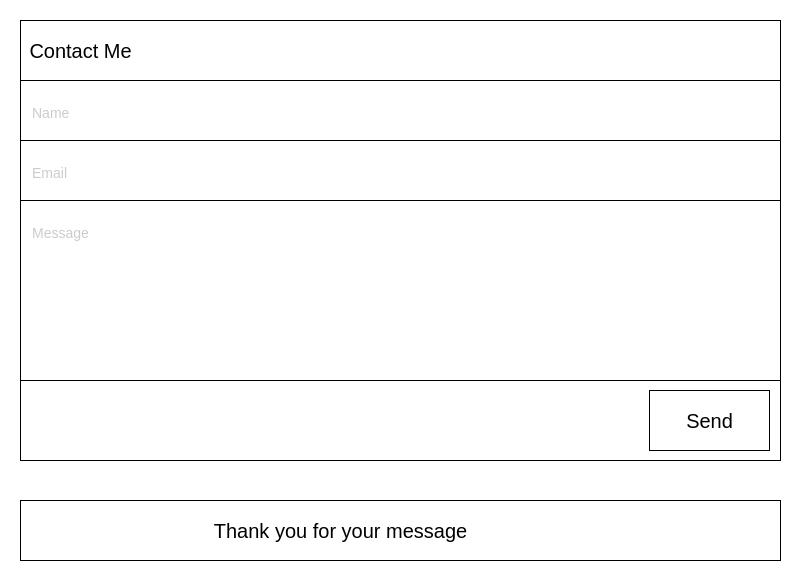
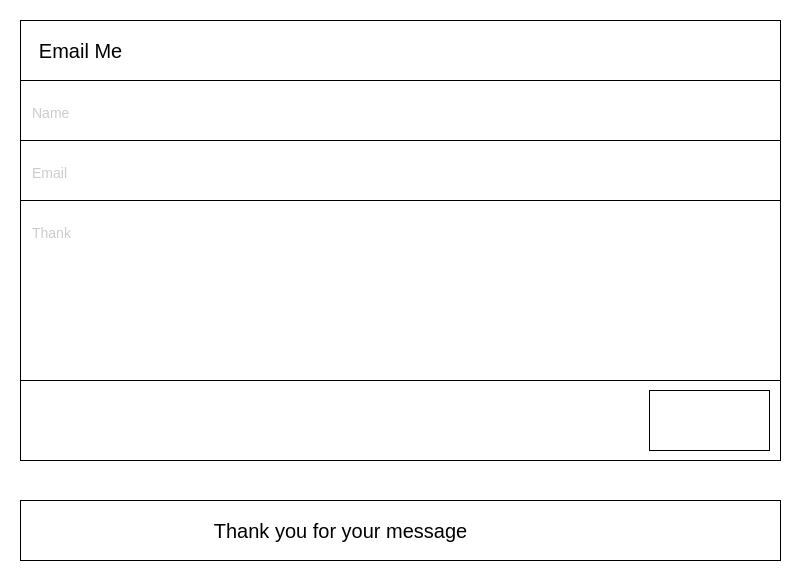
node "Contact Me": label "Contact Me" -> "Email Me"
node "Message": label "Message" -> "Thank"
node "Send": removed
